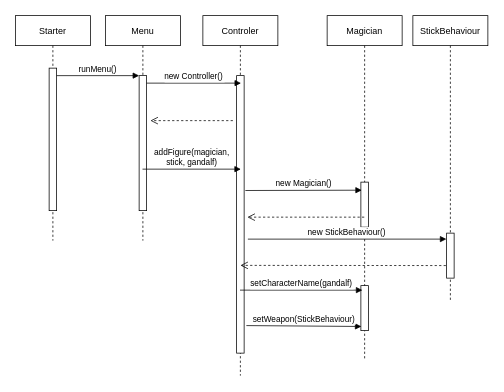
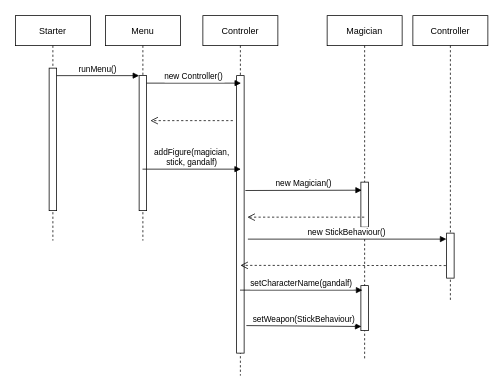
node "StickBehaviour": label "StickBehaviour" -> "Controller"
